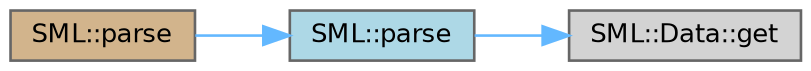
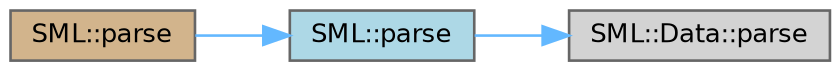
node "SML::Data::get": label "SML::Data::get" -> "SML::Data::parse"
